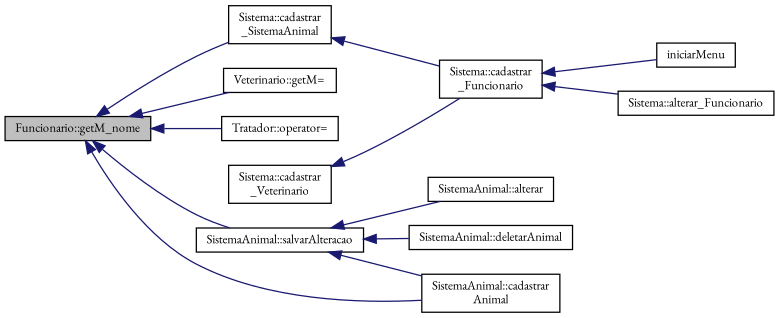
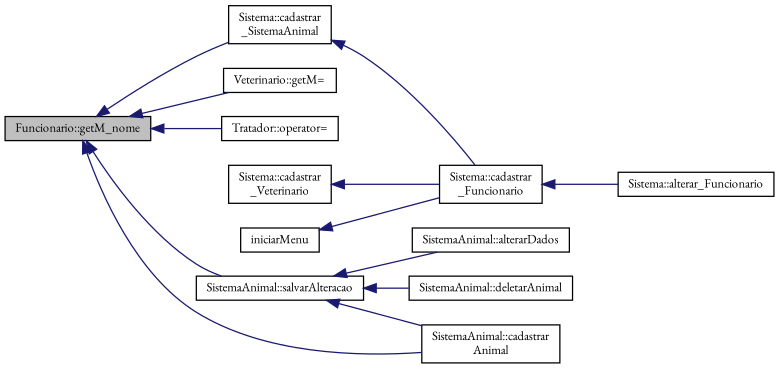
edge "iniciarMenu" -> "Sistema::cadastrar _Funcionario": reversed
node "SistemaAnimal::alterar": label "SistemaAnimal::alterar" -> "SistemaAnimal::alterarDados"
